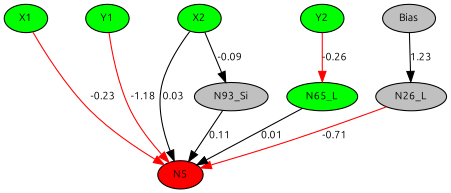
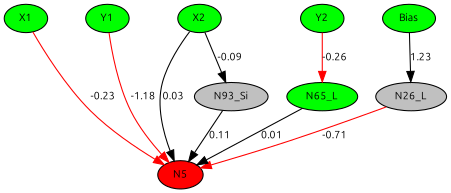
node "Bias": fillcolor gray -> green
